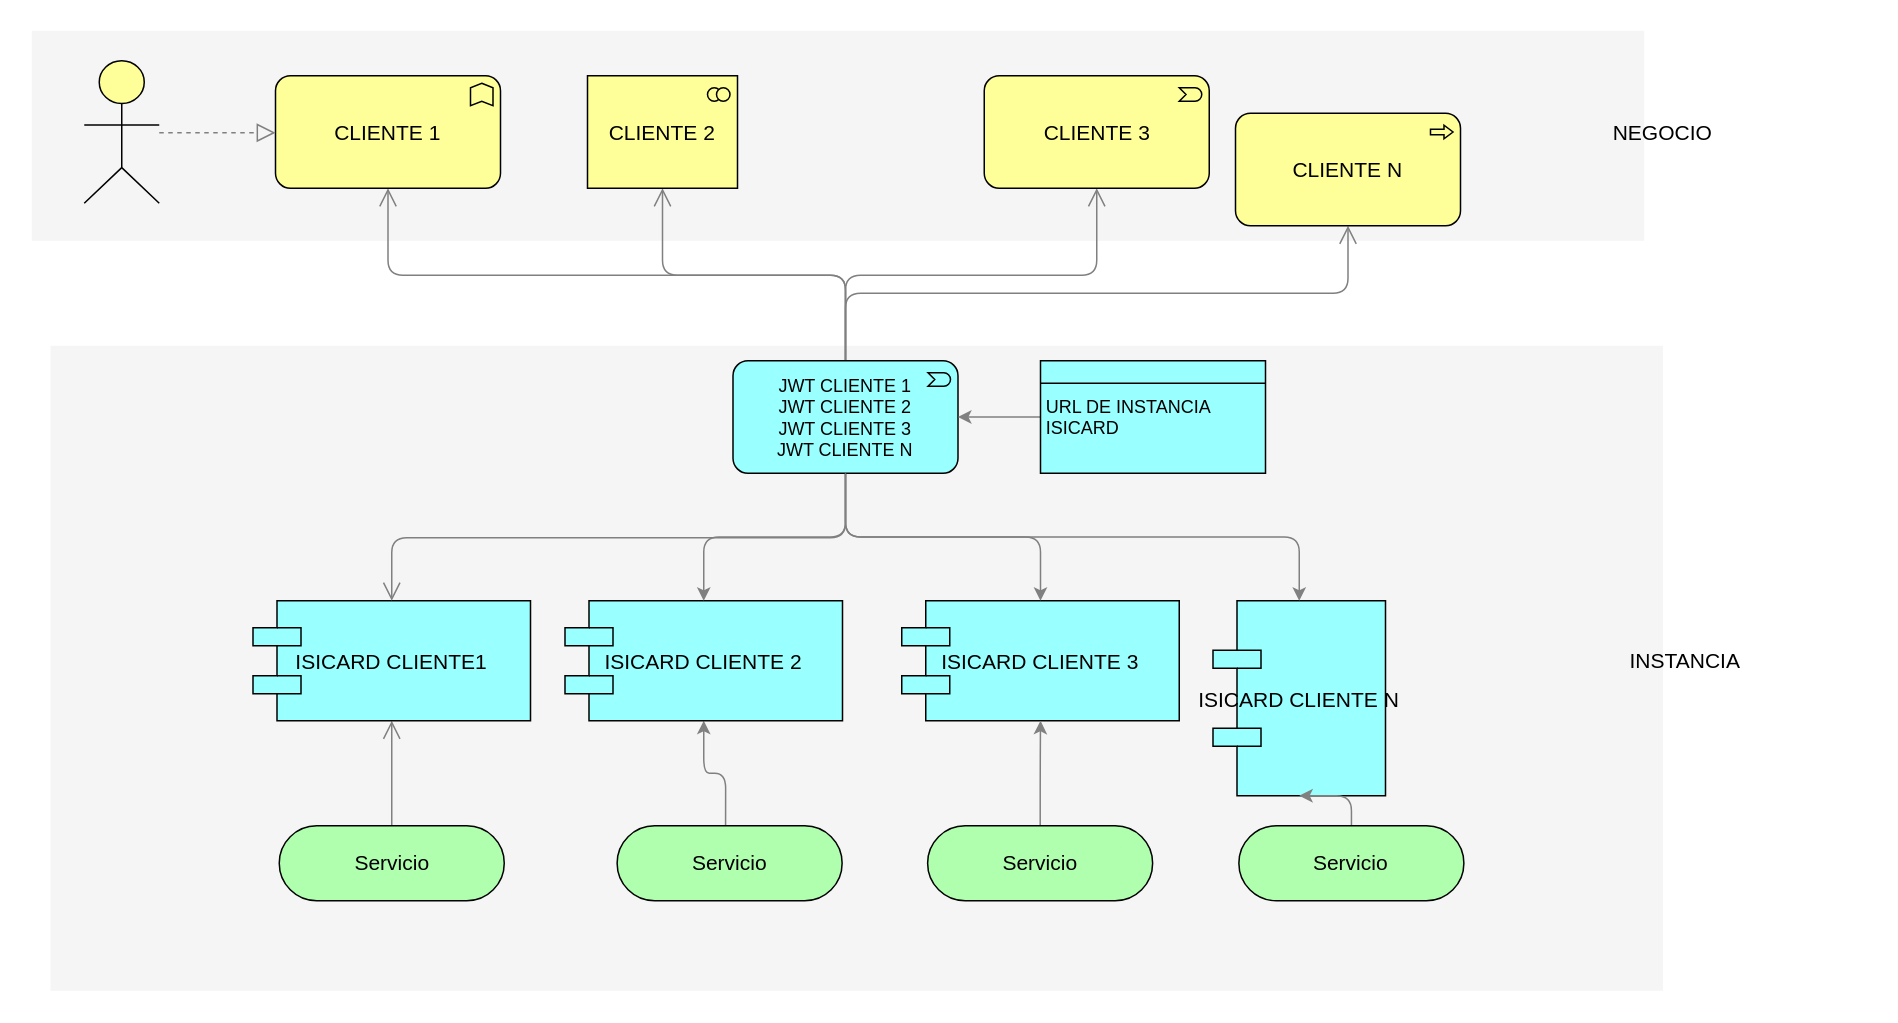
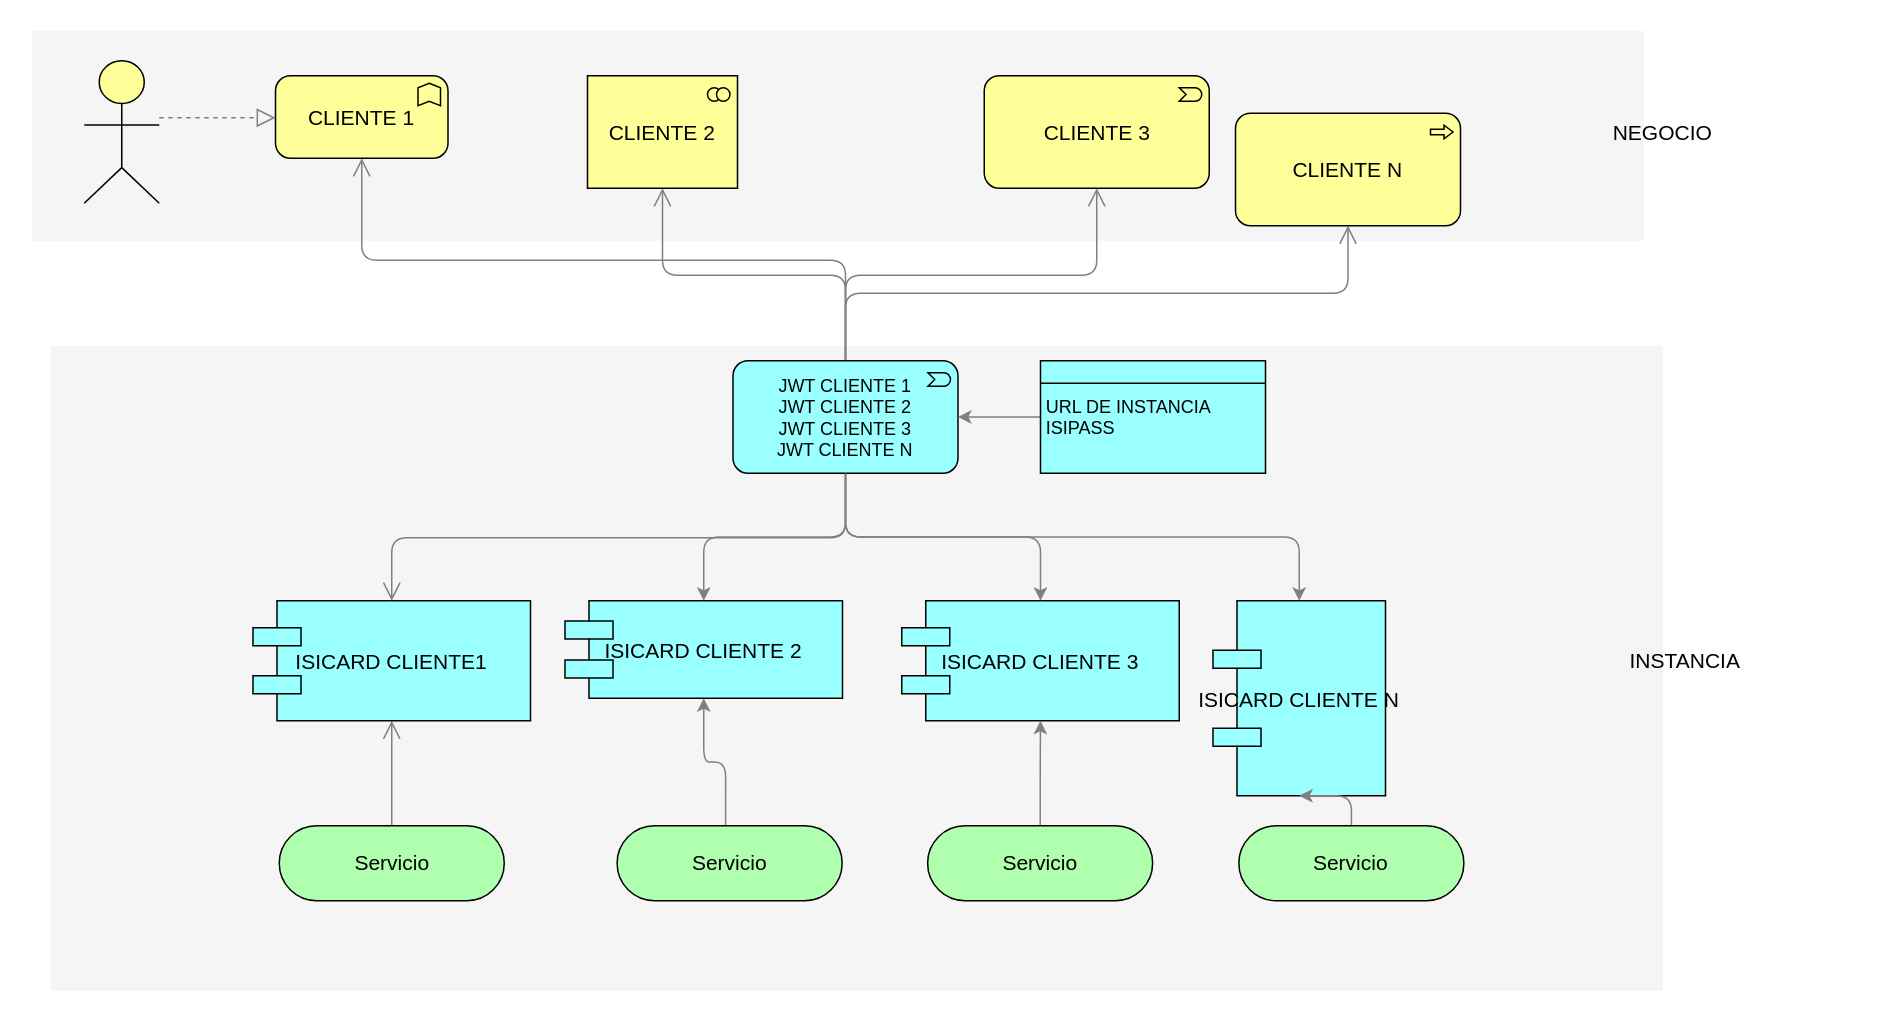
node "CLIENTE 1": size 225x113 -> 173x83
node "URL DE INSTANCIA ISICARD": label "URL DE INSTANCIA ISICARD" -> "URL DE INSTANCIA ISIPASS"
node "ISICARD CLIENTE 2": size 278x120 -> 278x98
